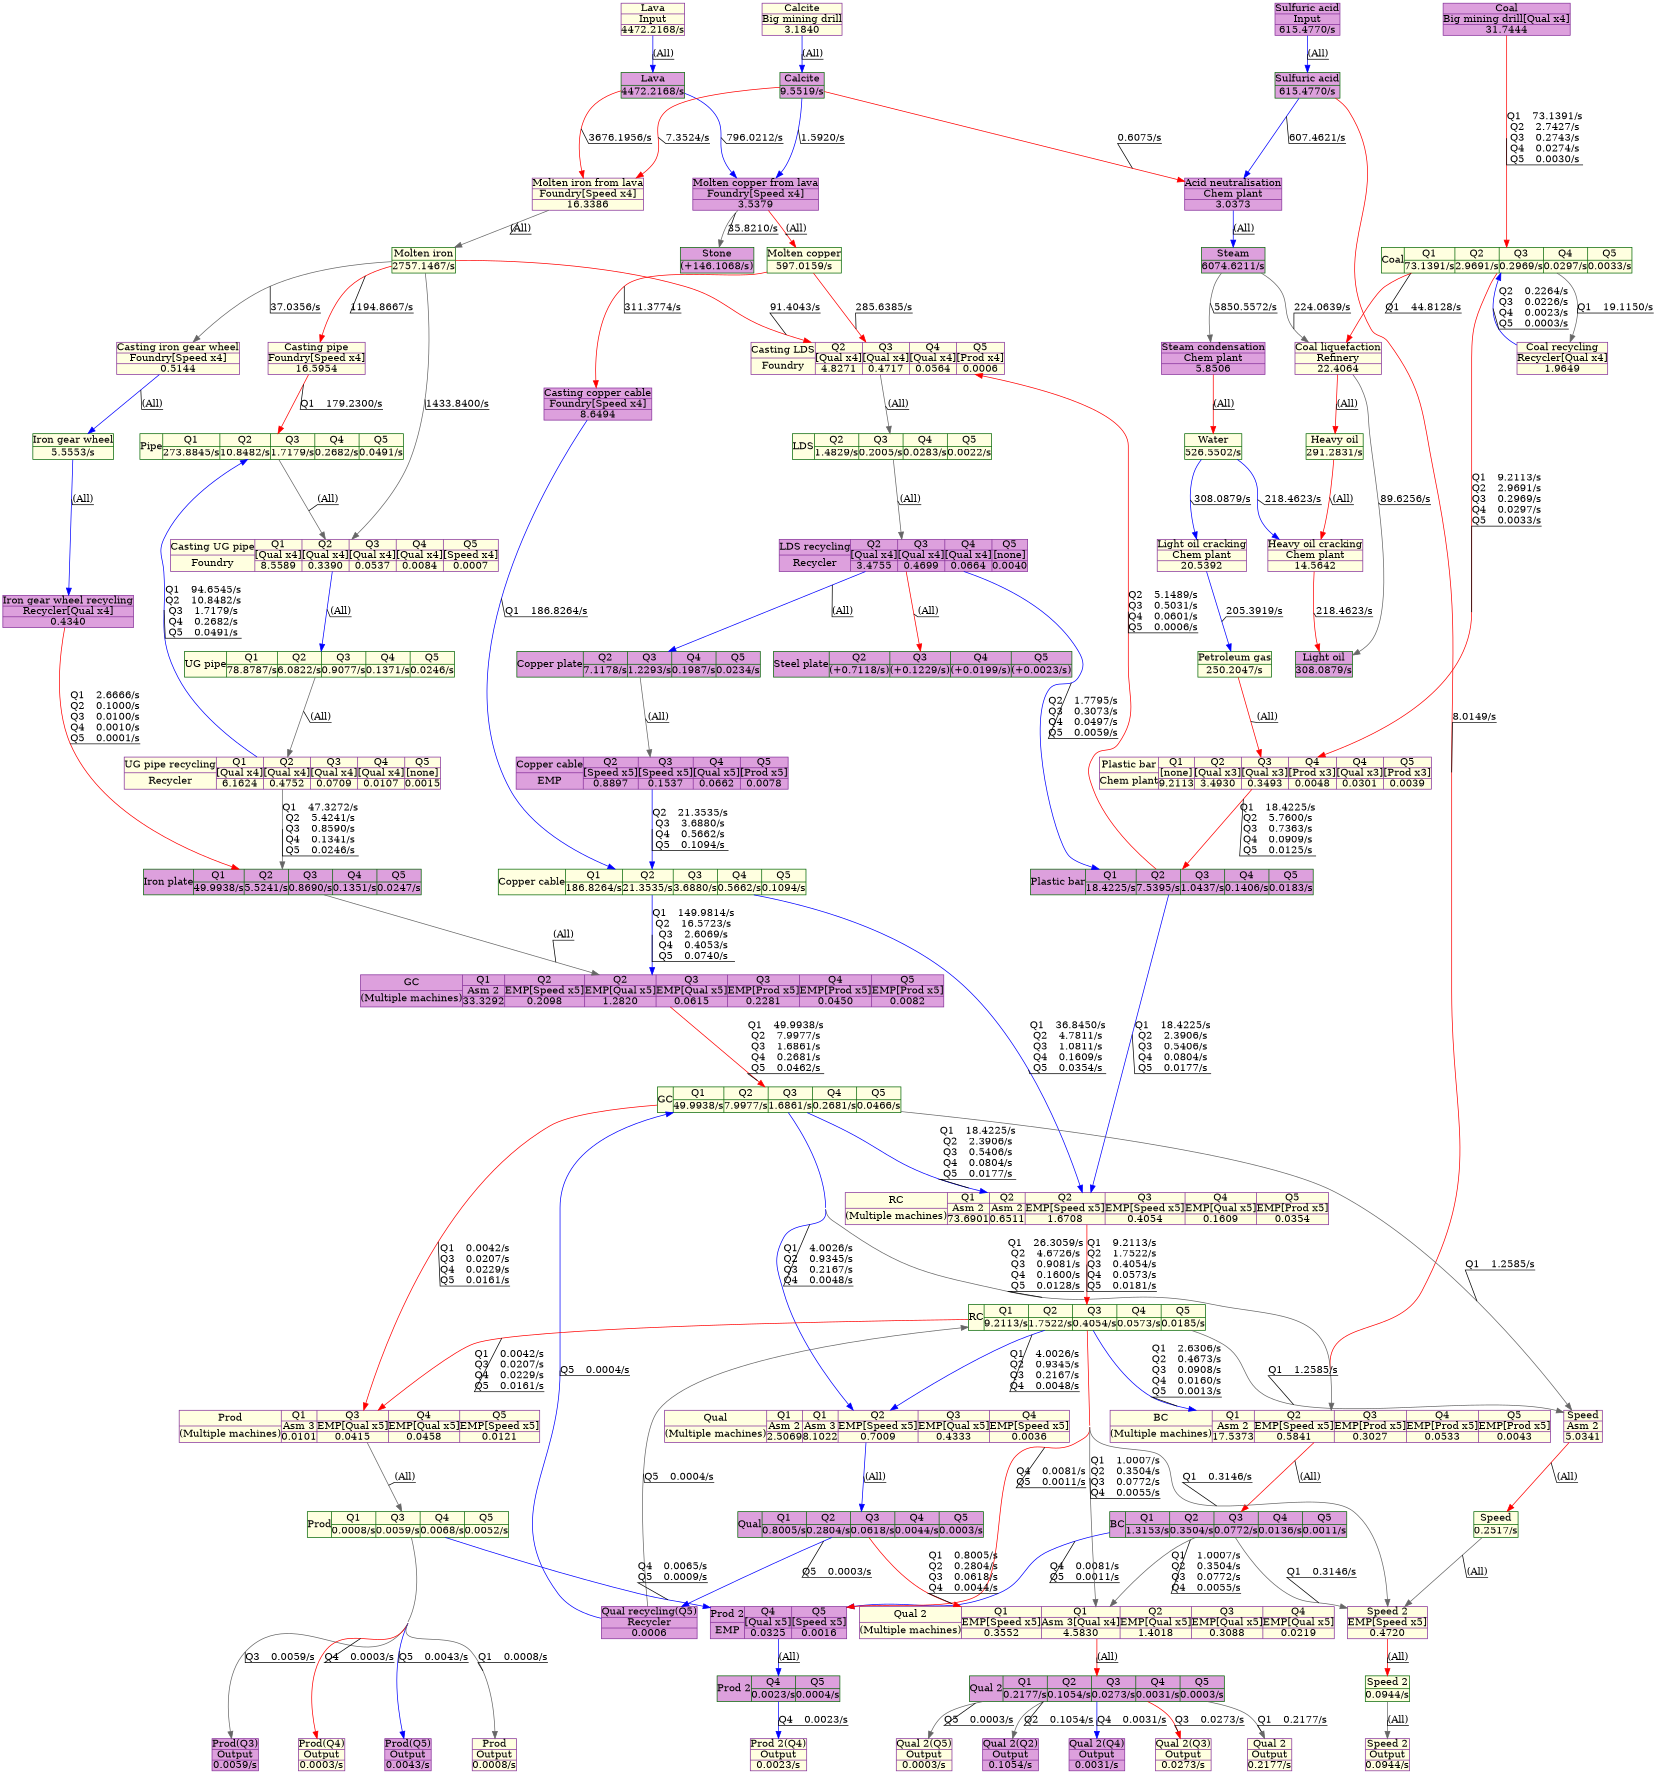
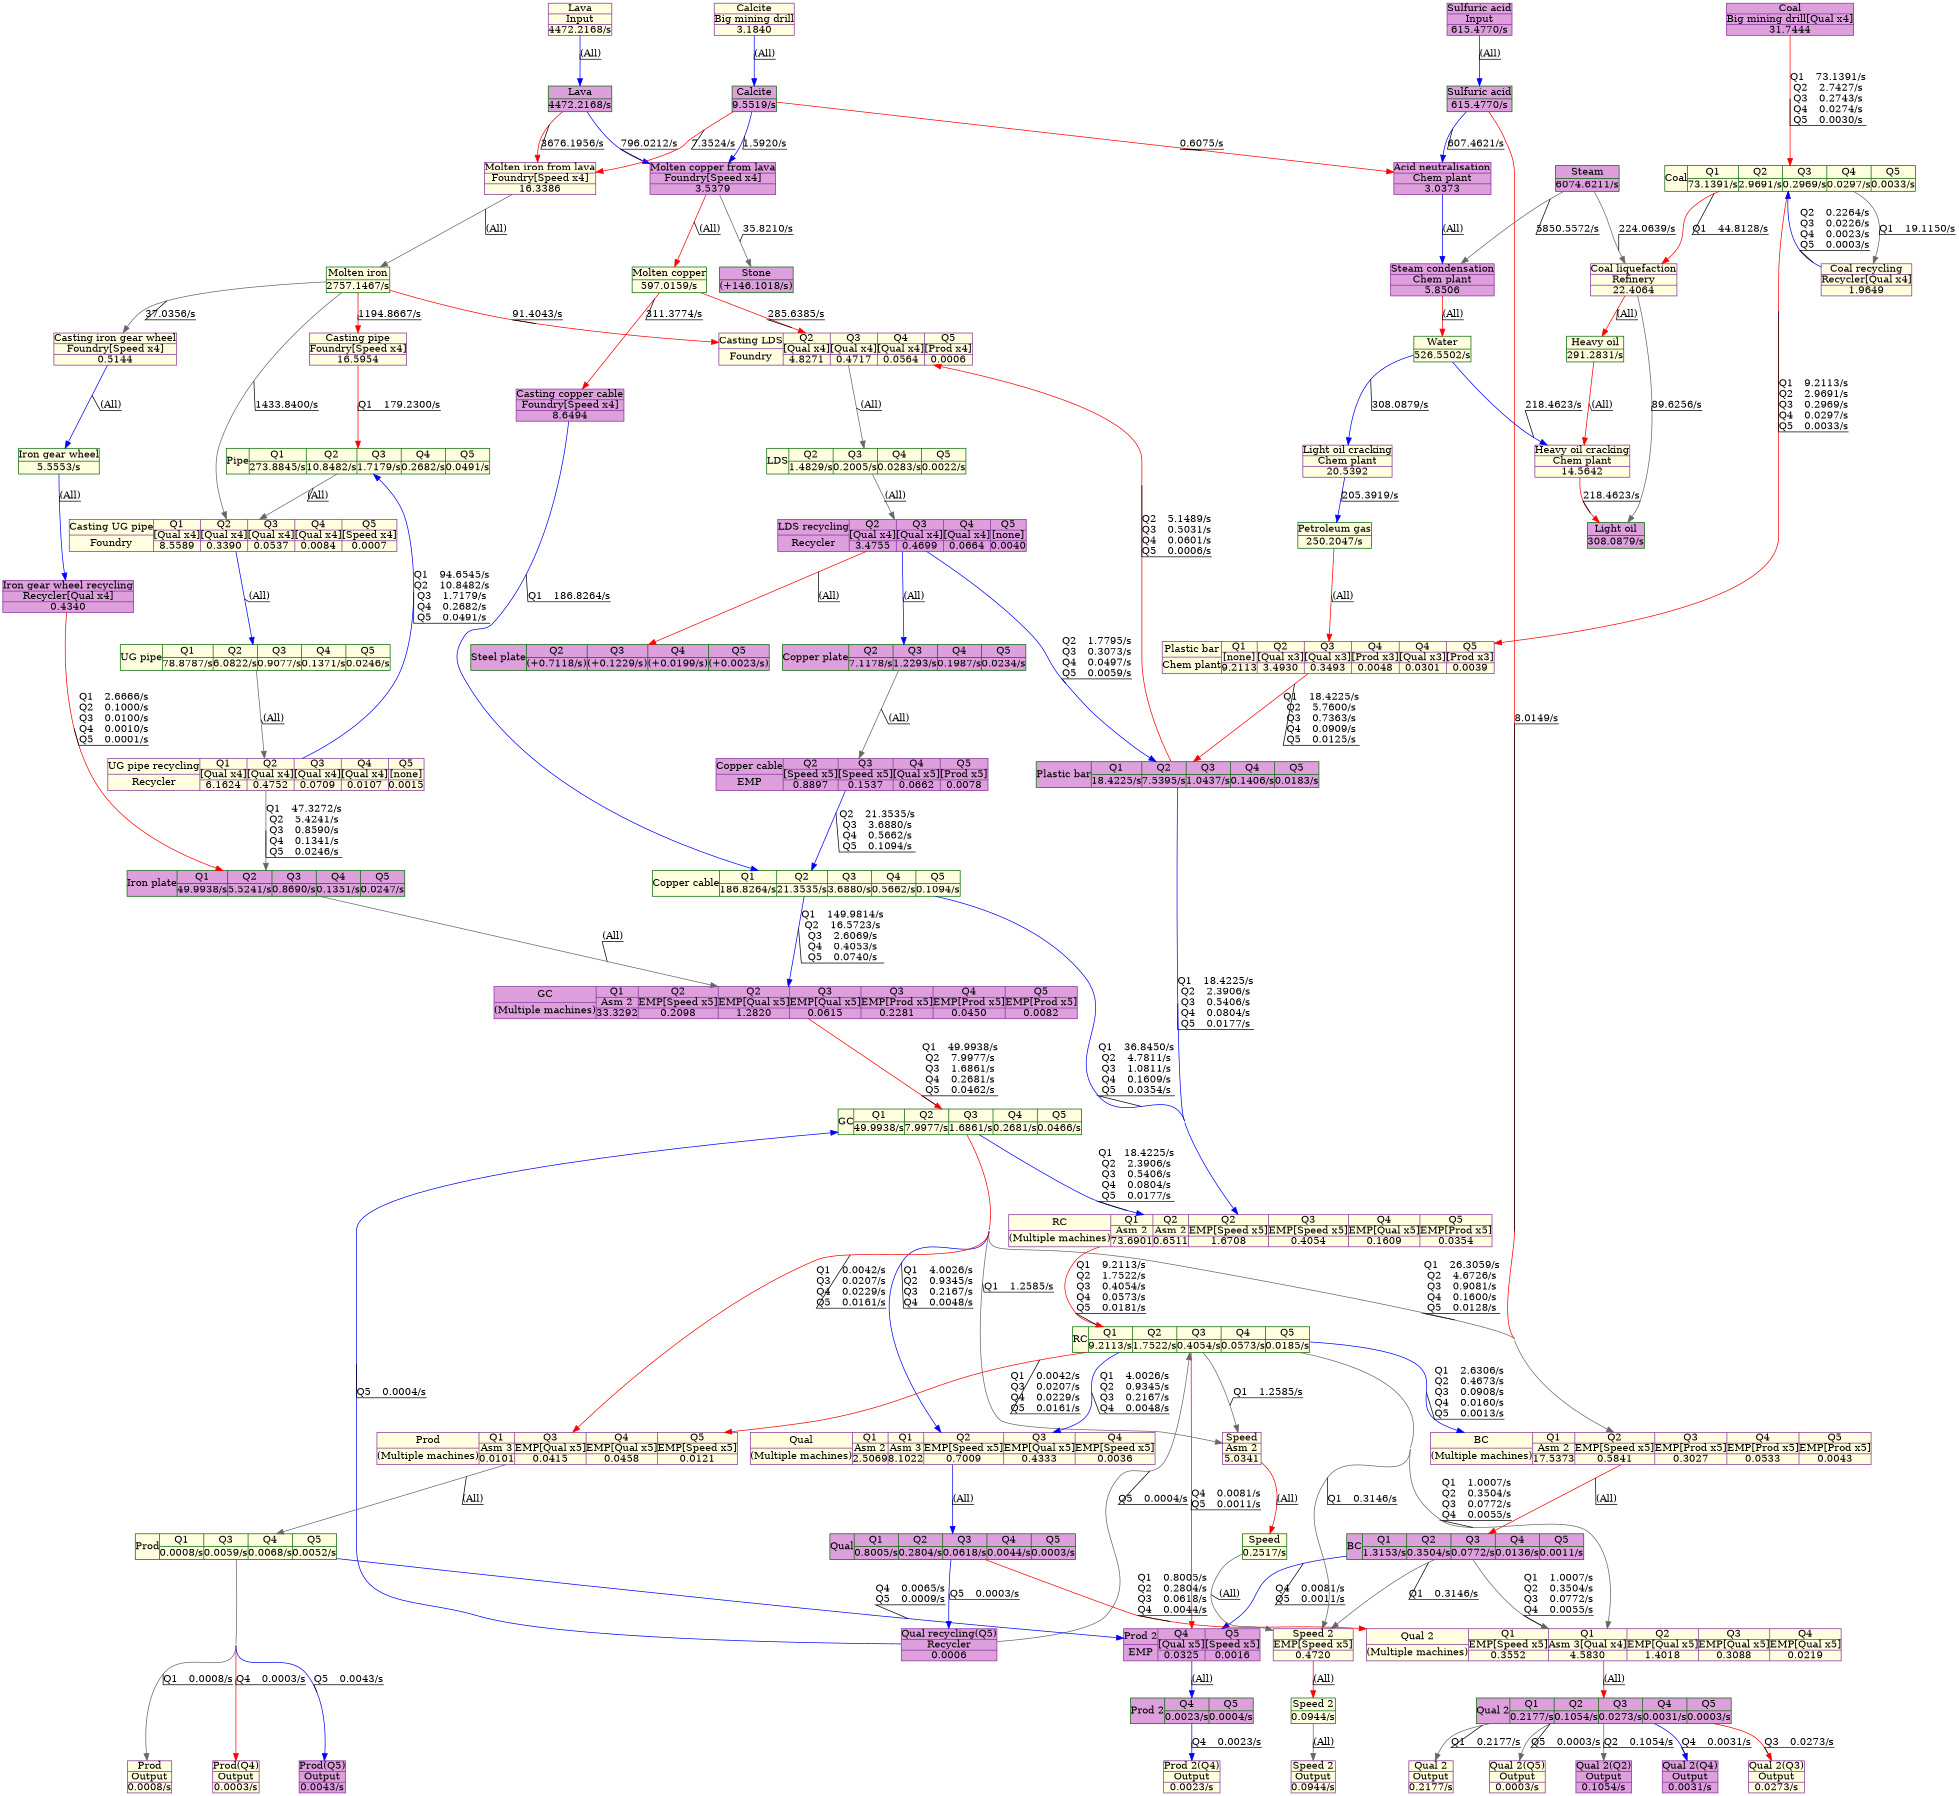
edge "Acid neutralisation" -> "Steam": now "Acid neutralisation" -> "Steam condensation"
node "Stone": text "(+146.1068/s)" -> "(+146.1018/s)"
node "Prod(Q3)": removed
